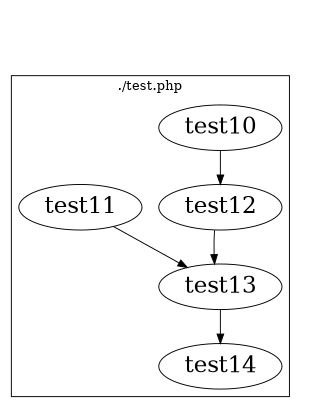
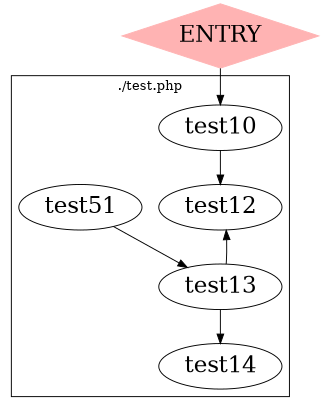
node "ENTRY": added
node "test11": label "test11" -> "test51"
edge "test12" -> "test13": reversed
